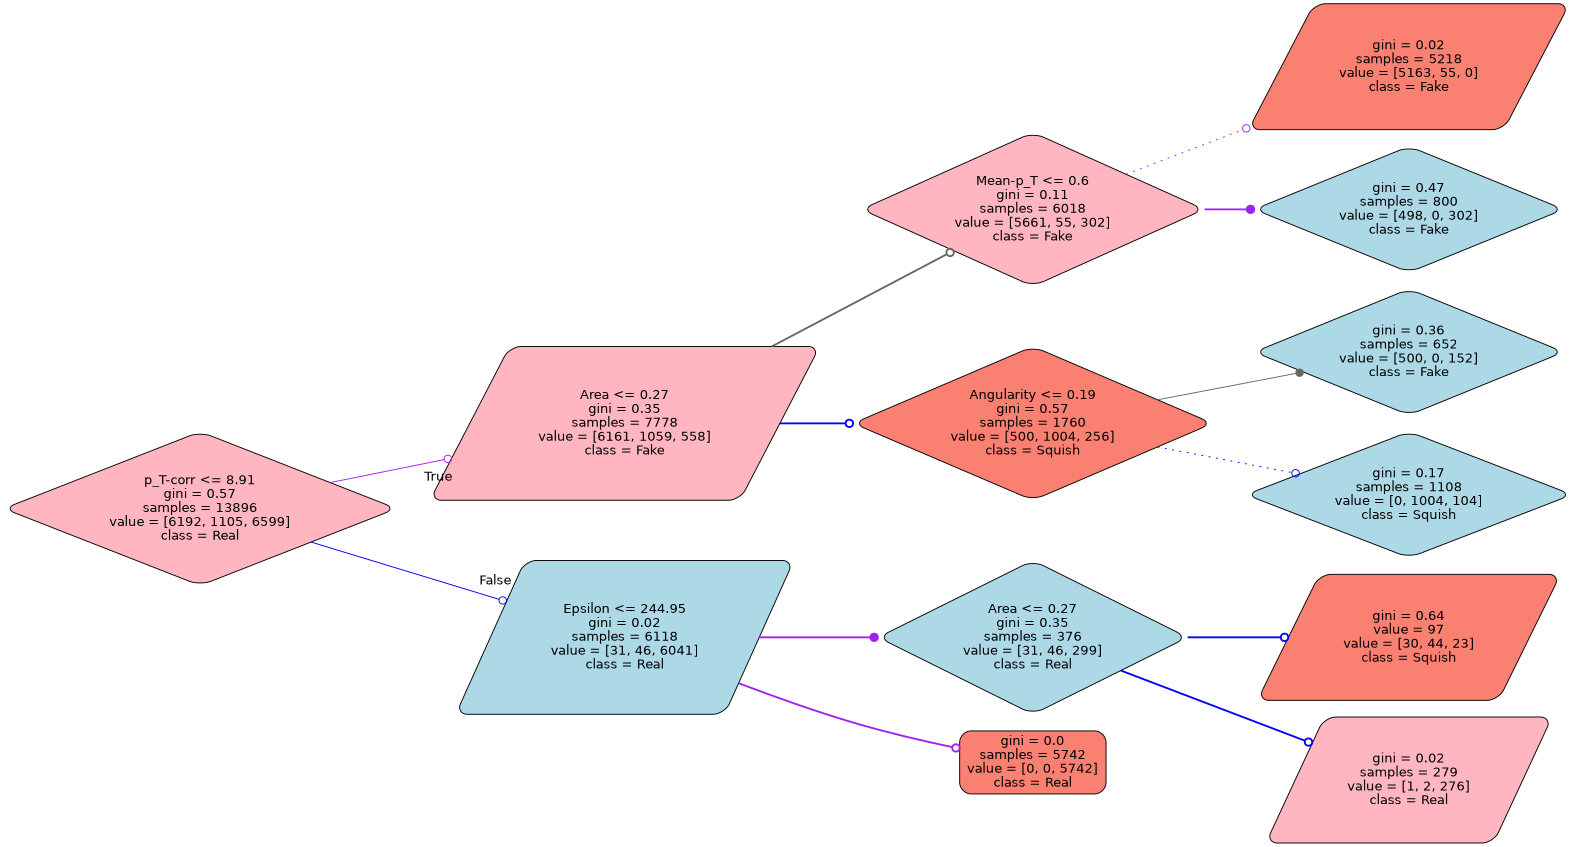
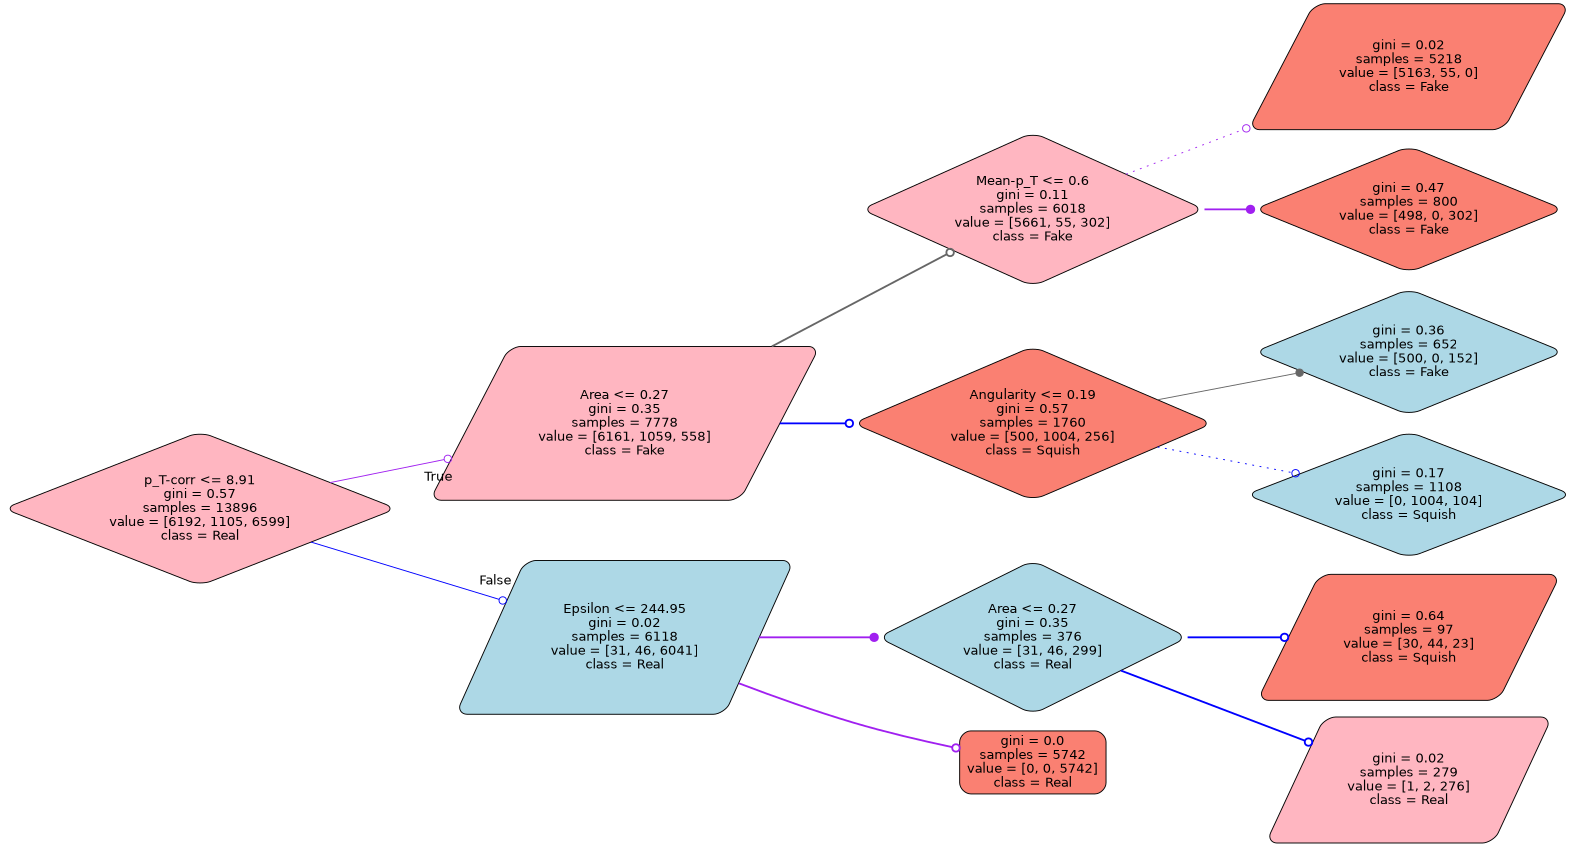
node "gini = 0.47 samples = 800 value = [498, 0, 302] class = Fake": fillcolor lightblue -> salmon
node "gini = 0.64 value = 97 value = [30, 44, 23] class = Squish": label "gini = 0.64 value = 97 value = [30, 44, 23] class = Squish" -> "gini = 0.64 samples = 97 value = [30, 44, 23] class = Squish"
